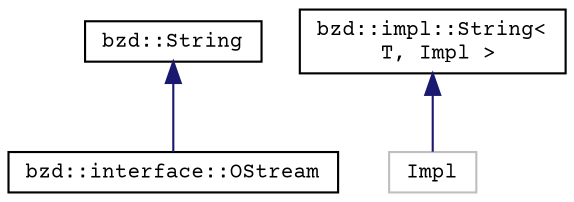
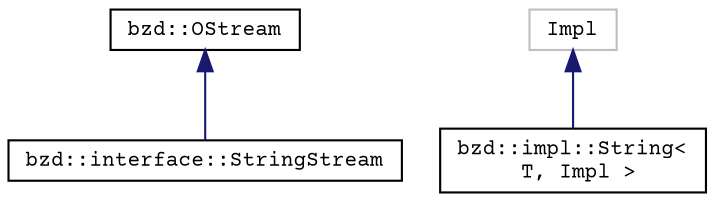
node "bzd::String": label "bzd::String" -> "bzd::OStream"
edge "Impl" -> "bzd::impl::String< T, Impl >": reversed
node "bzd::interface::OStream": label "bzd::interface::OStream" -> "bzd::interface::StringStream"
